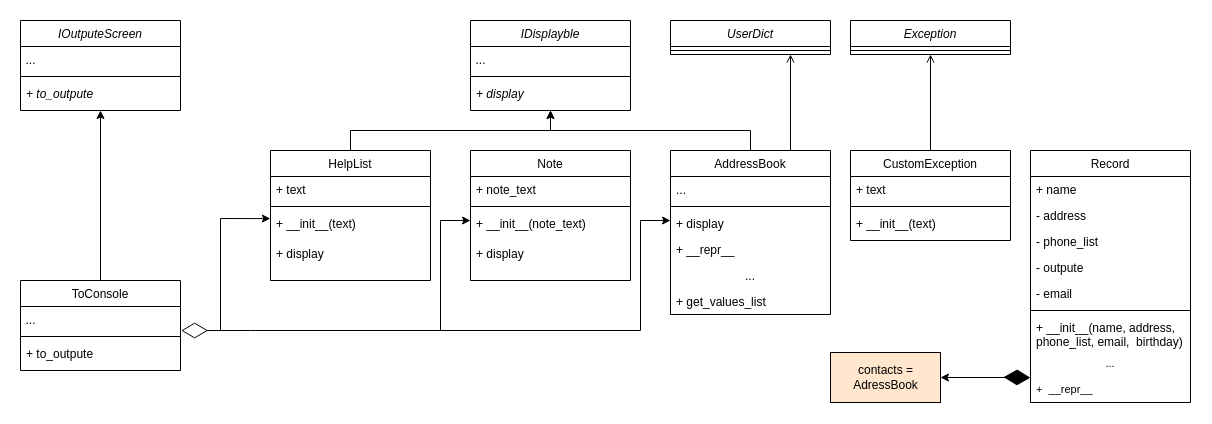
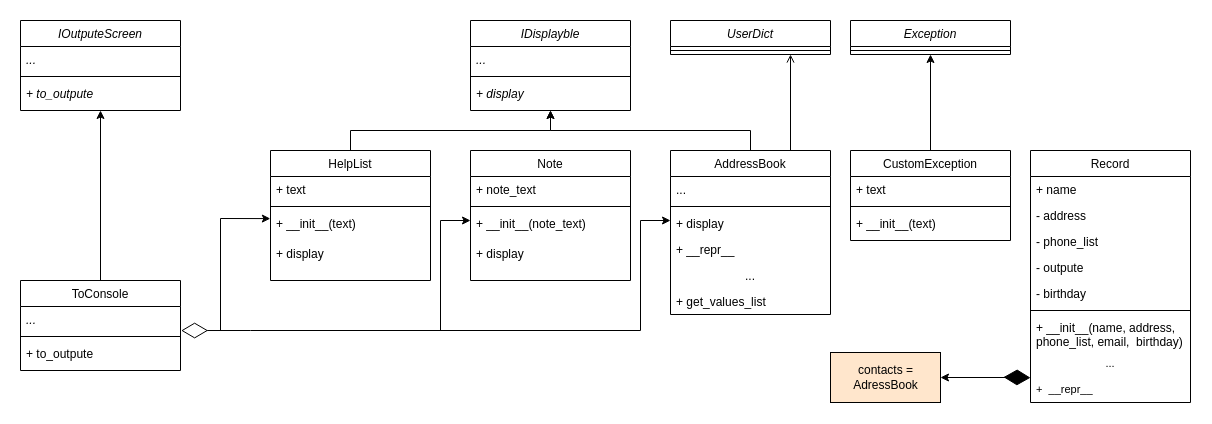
edge "CustomException" -> "Exception": arrowhead open -> classic
node "- email": label "- email" -> "- birthday"
